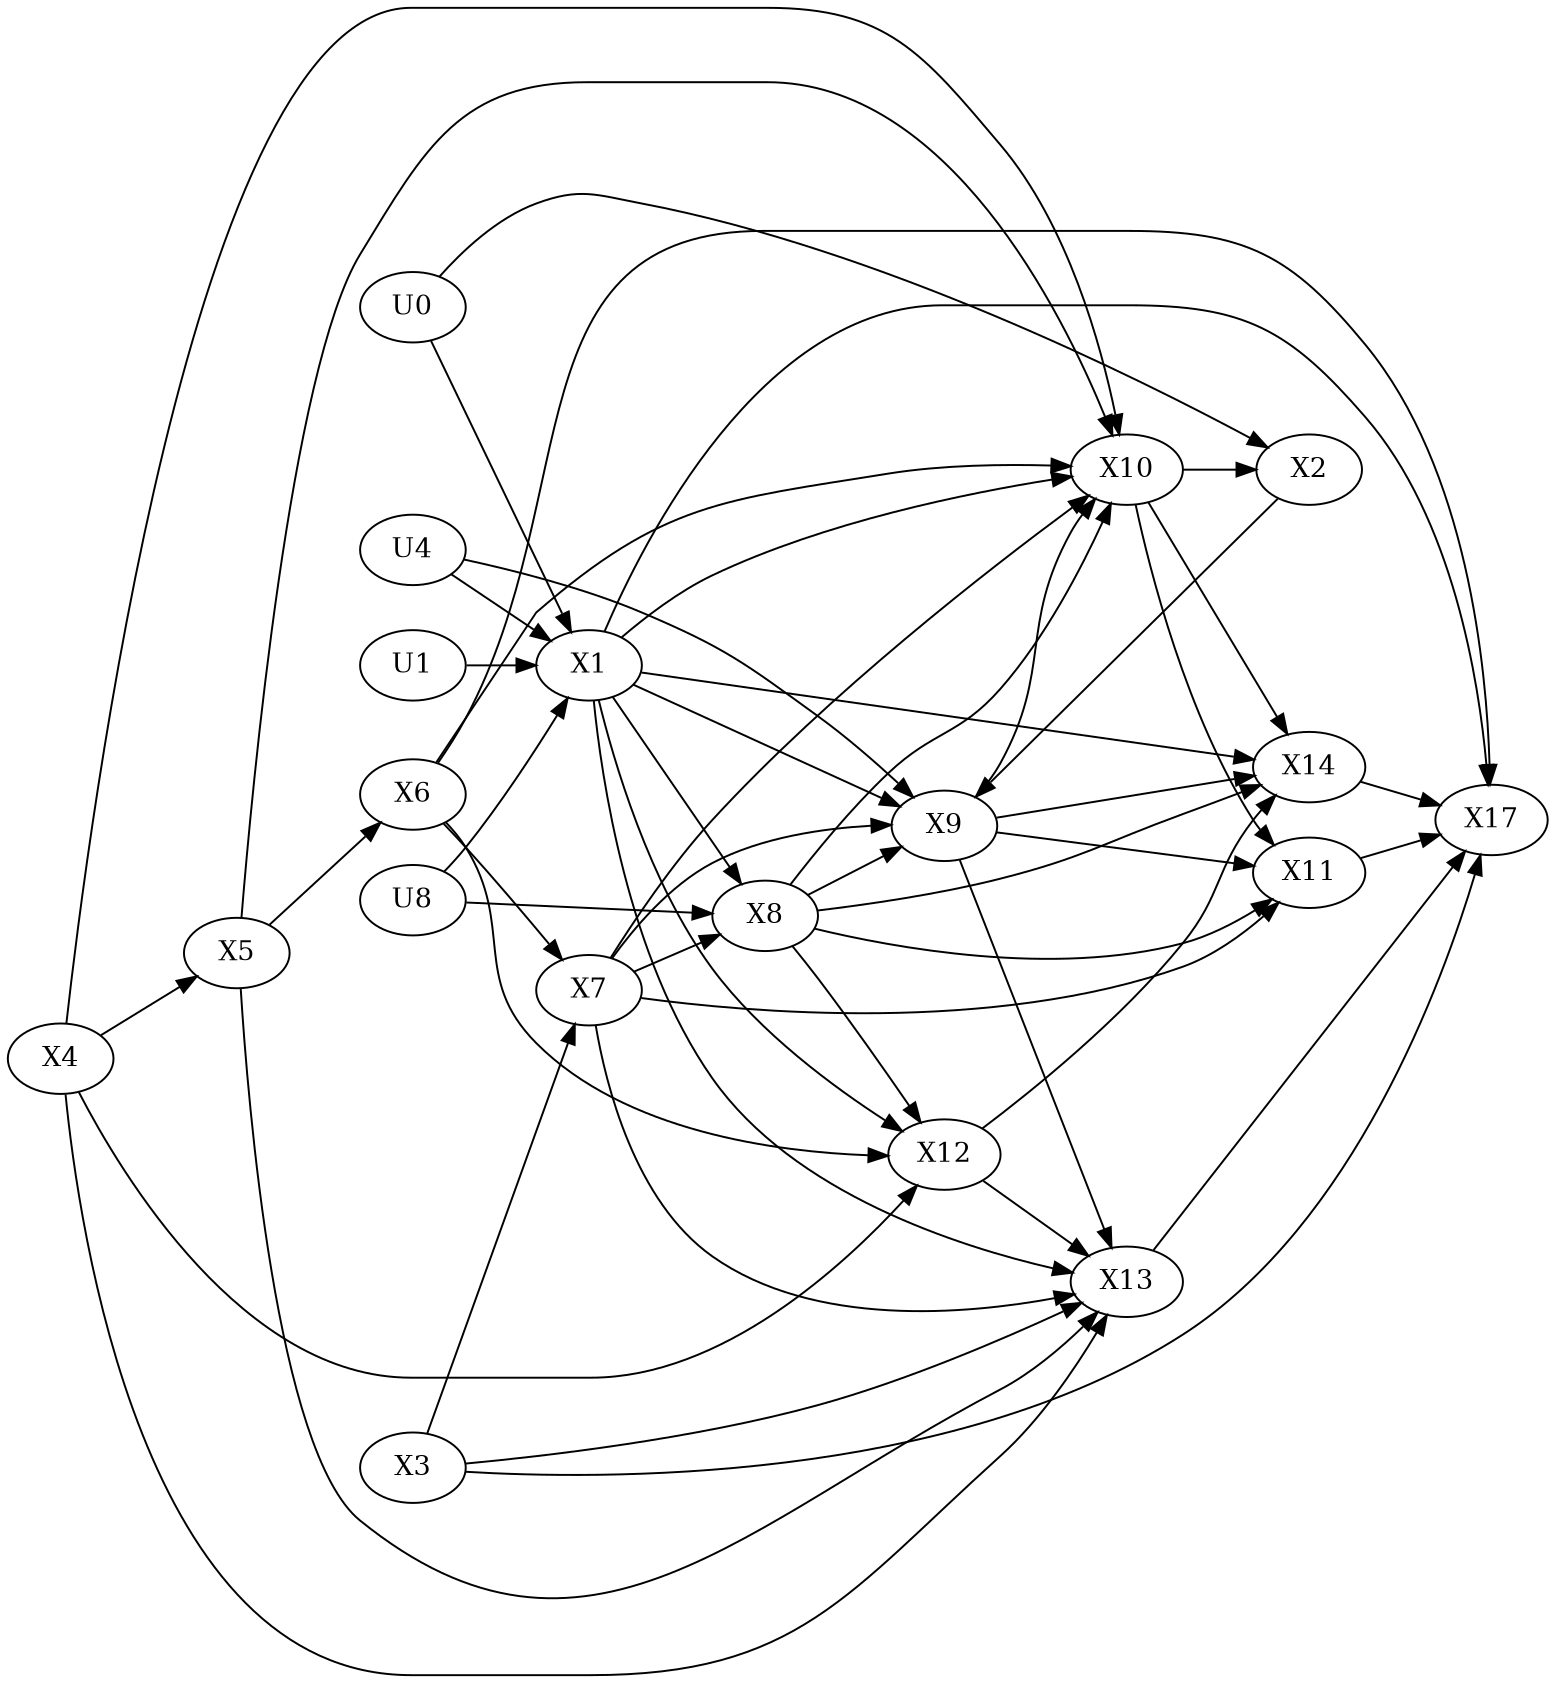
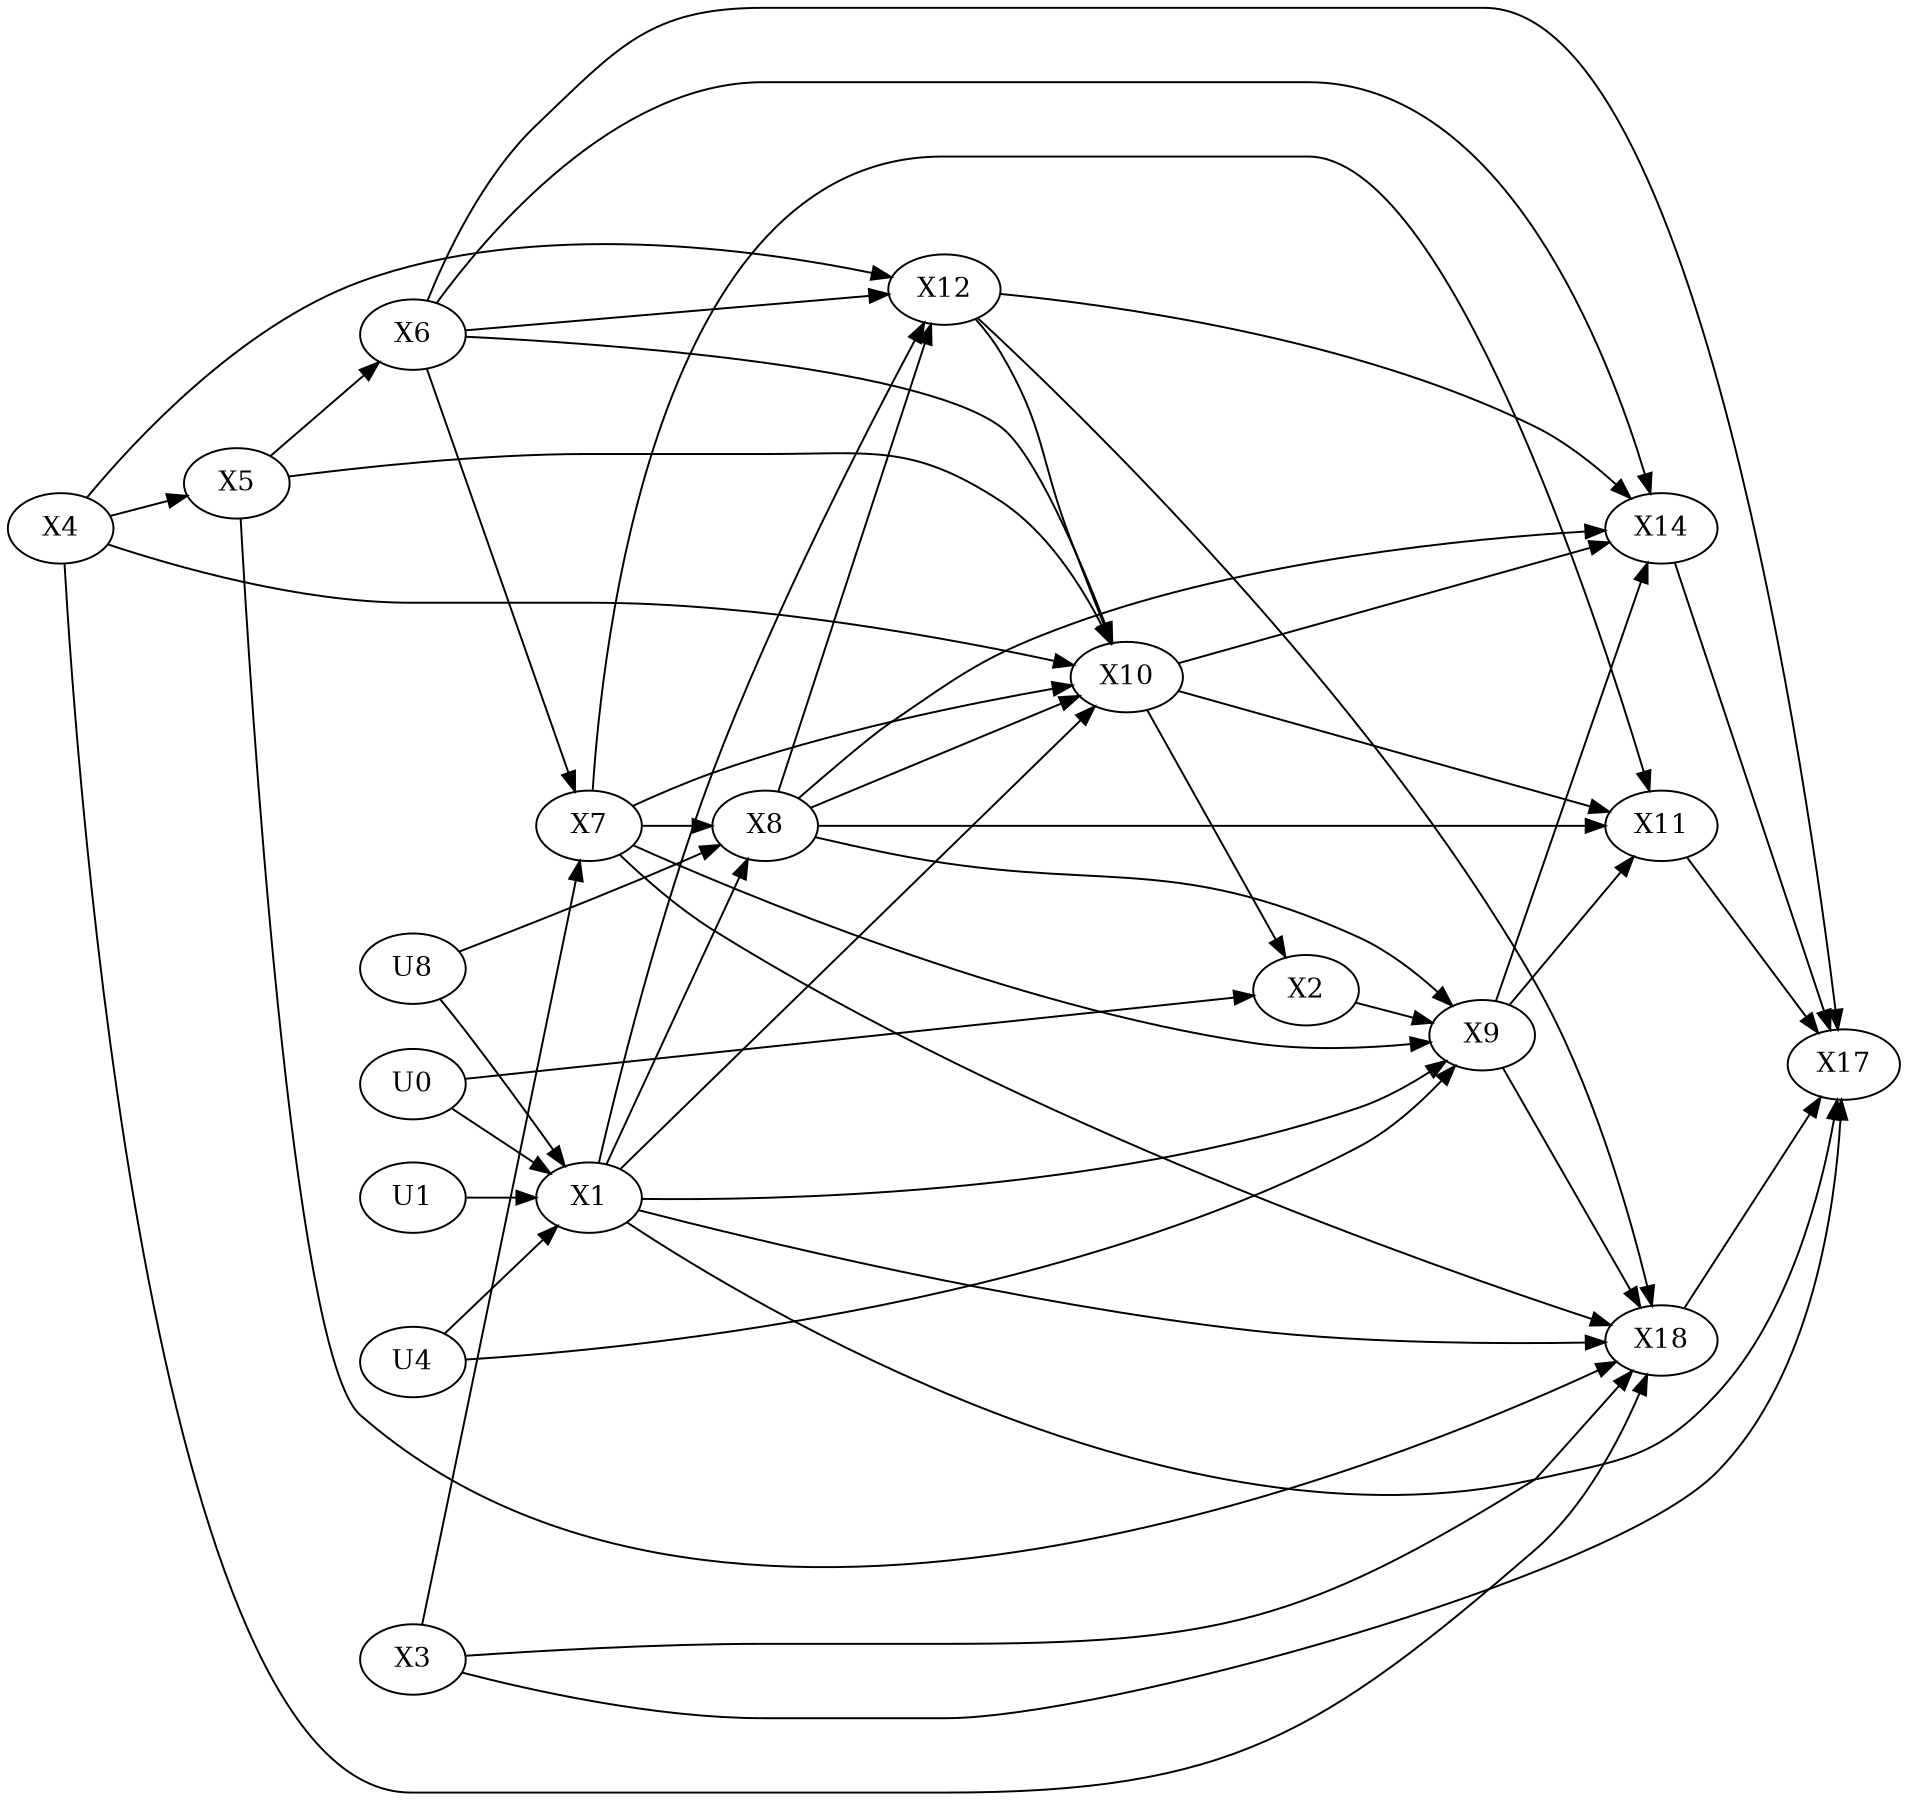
edge "X9" -> "X10": now "X12" -> "X10"
edge "X1" -> "X14": now "X6" -> "X14"
node "X13": label "X13" -> "X18"
